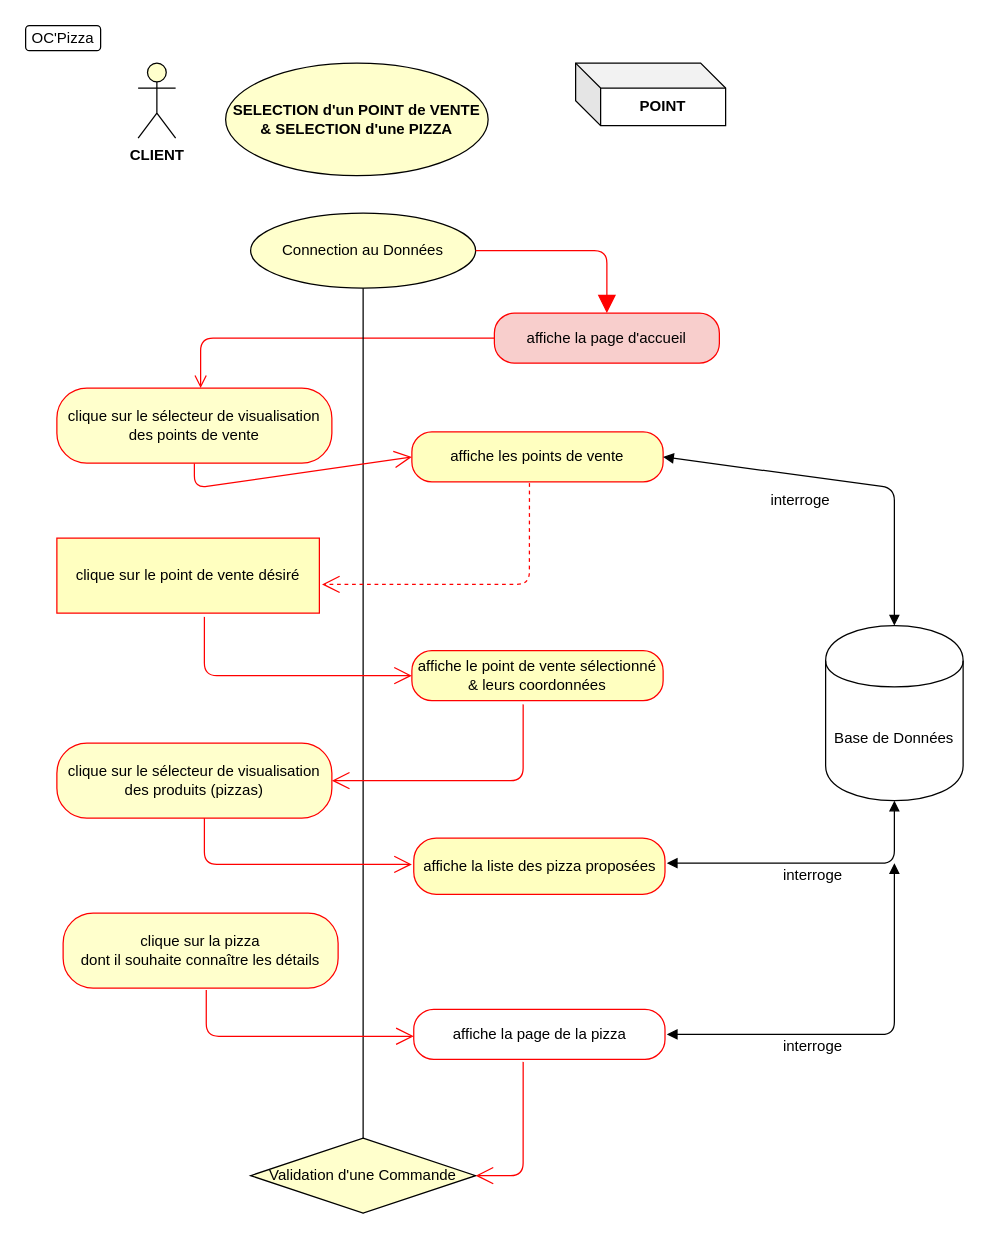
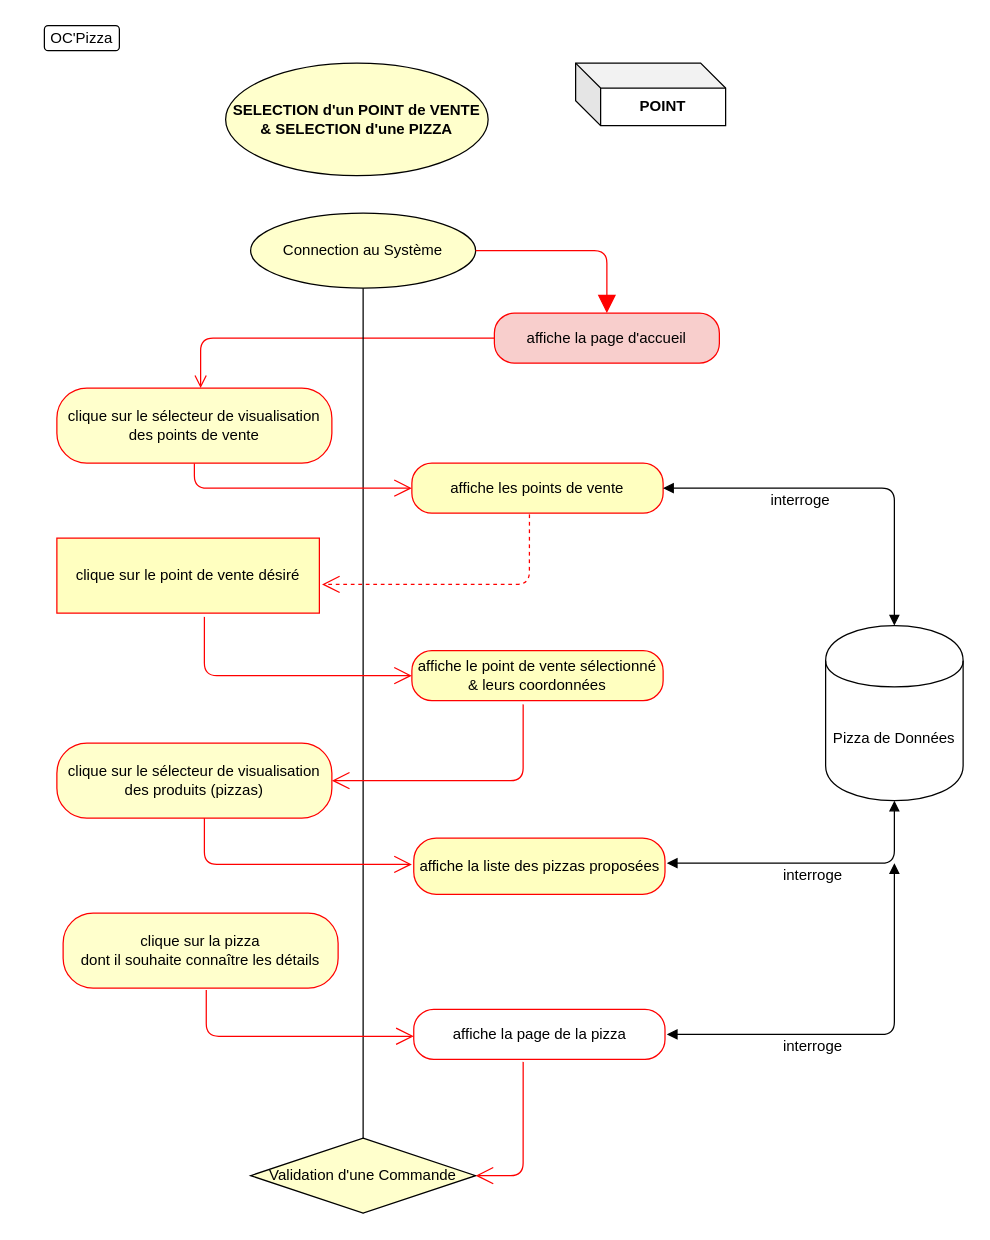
node "OC'Pizza": moved (63, 38) -> (82, 38)
node "CLIENT": removed
node "Connection au Données": label "Connection au Données" -> "Connection au Système"
node "affiche les points de vente": moved (538, 457) -> (538, 488)
node "Base de Données": label "Base de Données" -> "Pizza de Données"
node "affiche la liste des pizza proposées": label "affiche la liste des pizza proposées" -> "affiche la liste des pizzas proposées"
